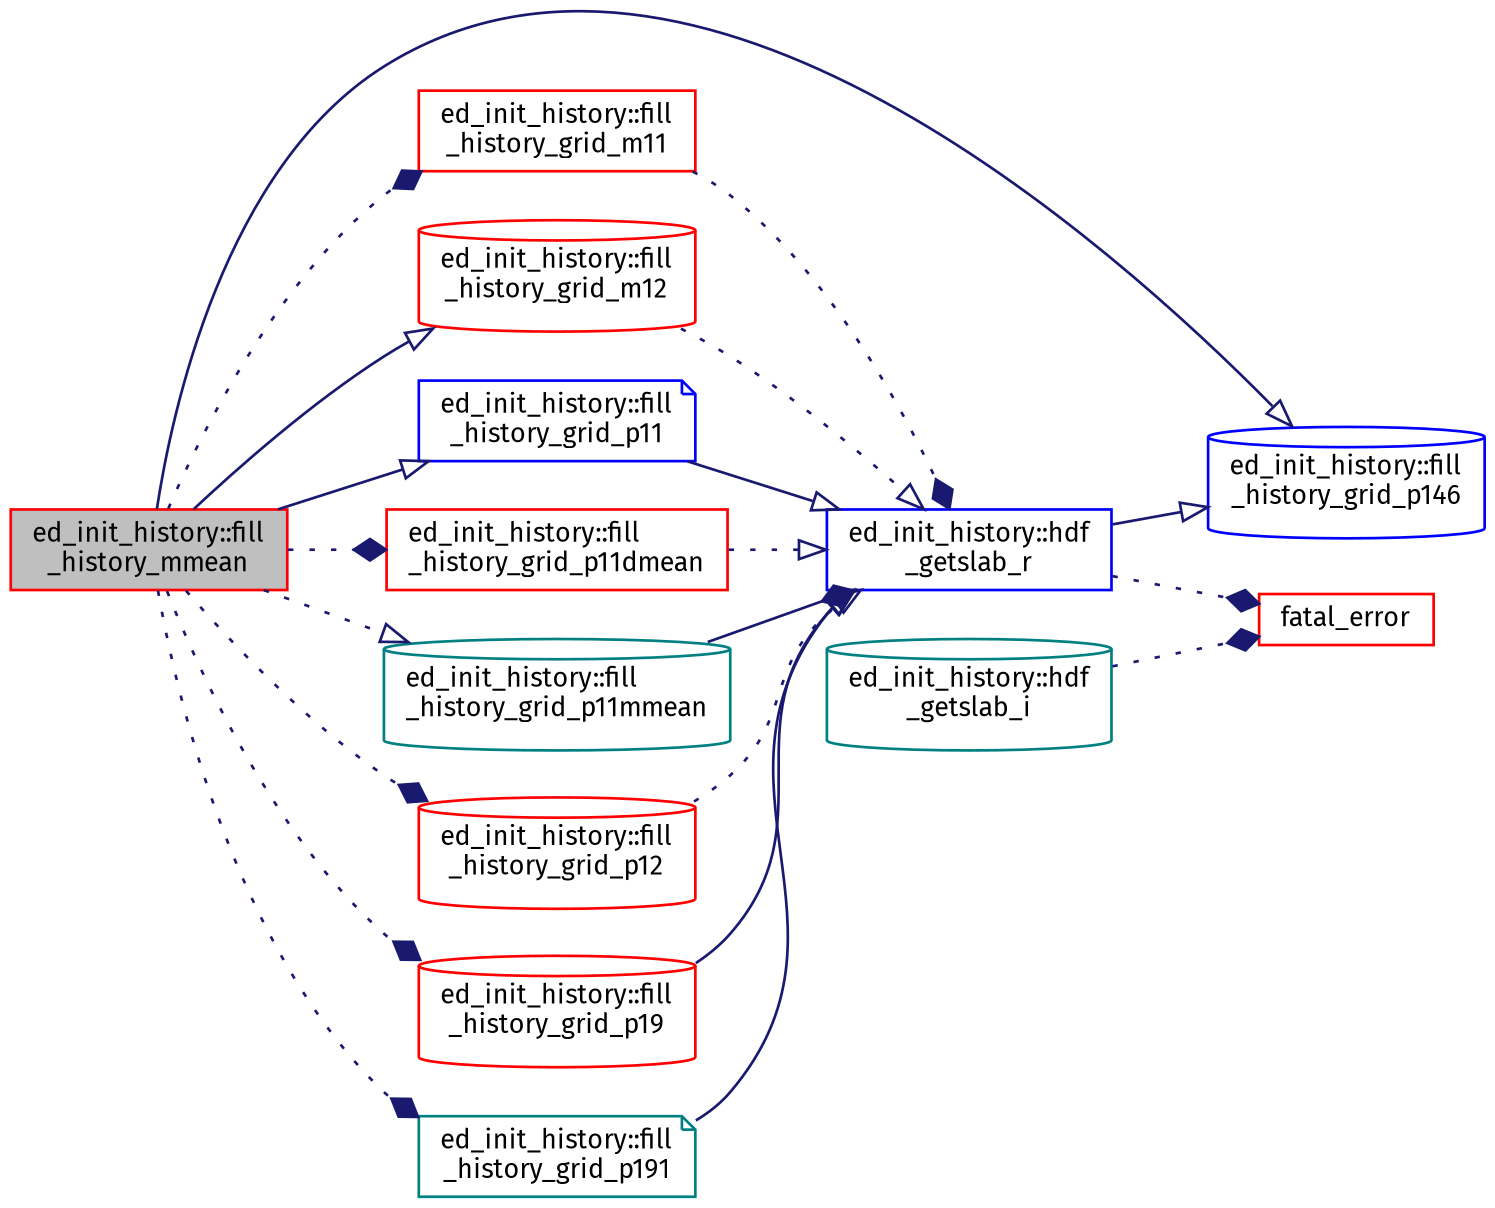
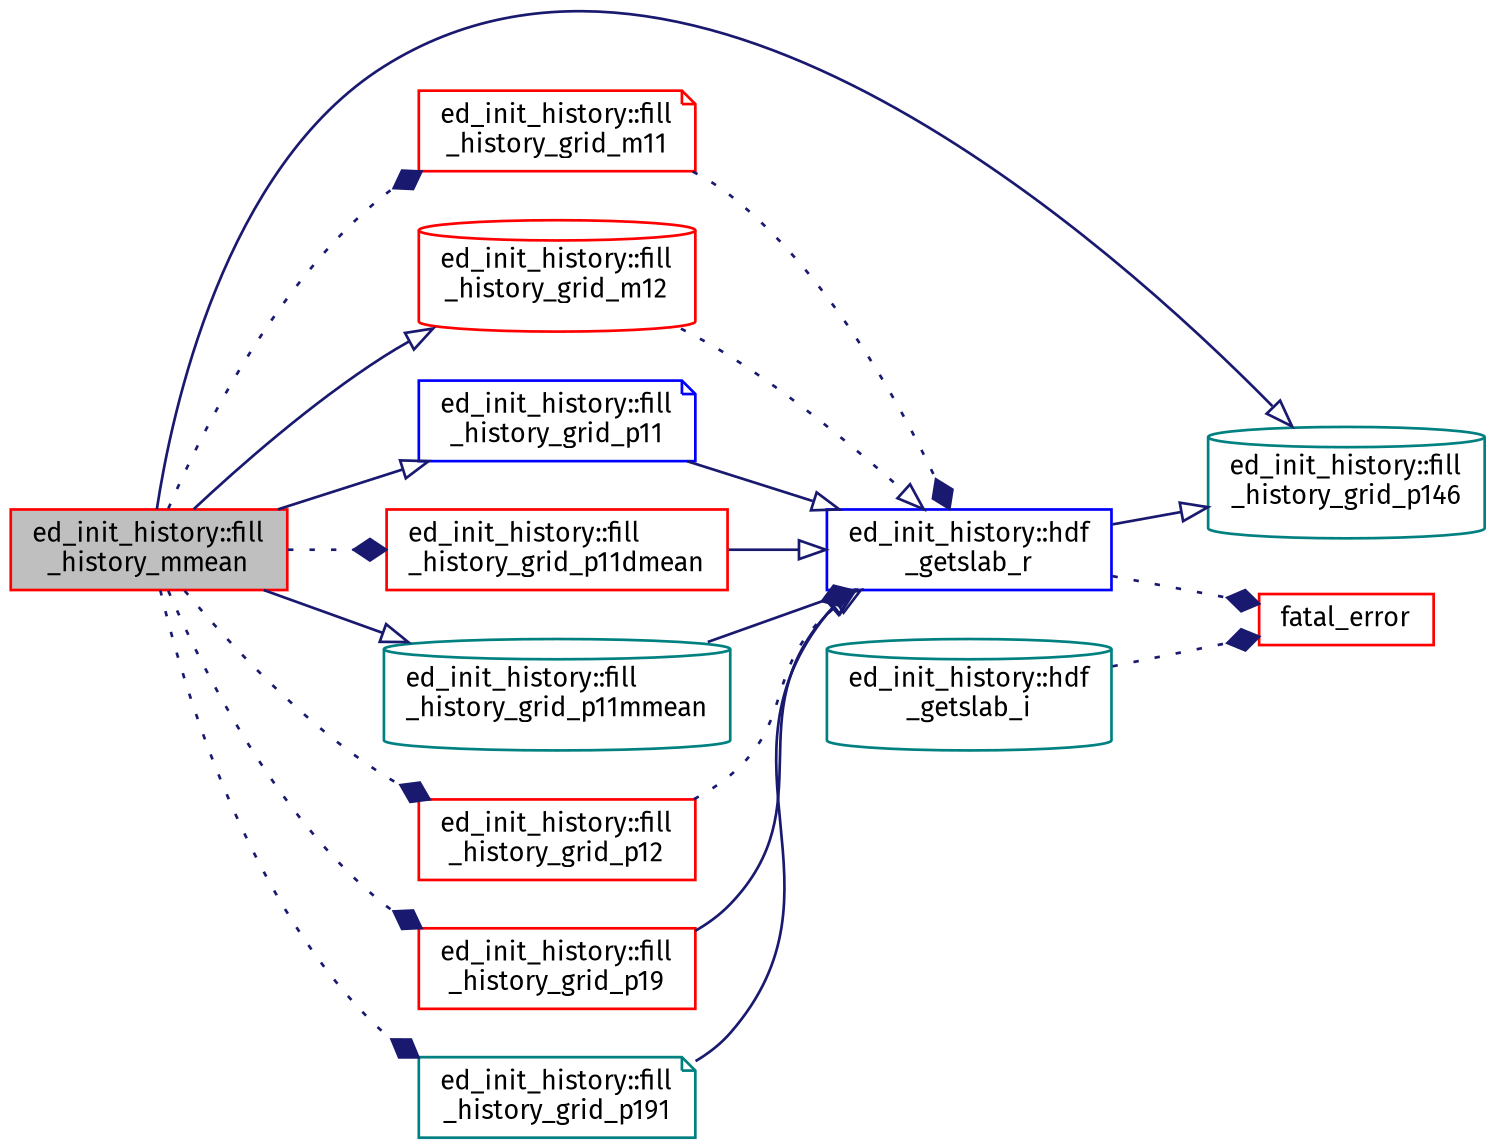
node "ed_init_history::fill _history_grid_m11": shape box -> note
node "ed_init_history::fill _history_grid_p146": color blue -> teal
edge "ed_init_history::fill _history_grid_p11dmean" -> "ed_init_history::hdf _getslab_r": style dotted -> solid
edge "ed_init_history::fill _history_mmean" -> "ed_init_history::fill _history_grid_p11mmean": style dotted -> solid
node "ed_init_history::fill _history_grid_p12": shape cylinder -> box
node "ed_init_history::fill _history_grid_p19": shape cylinder -> box
